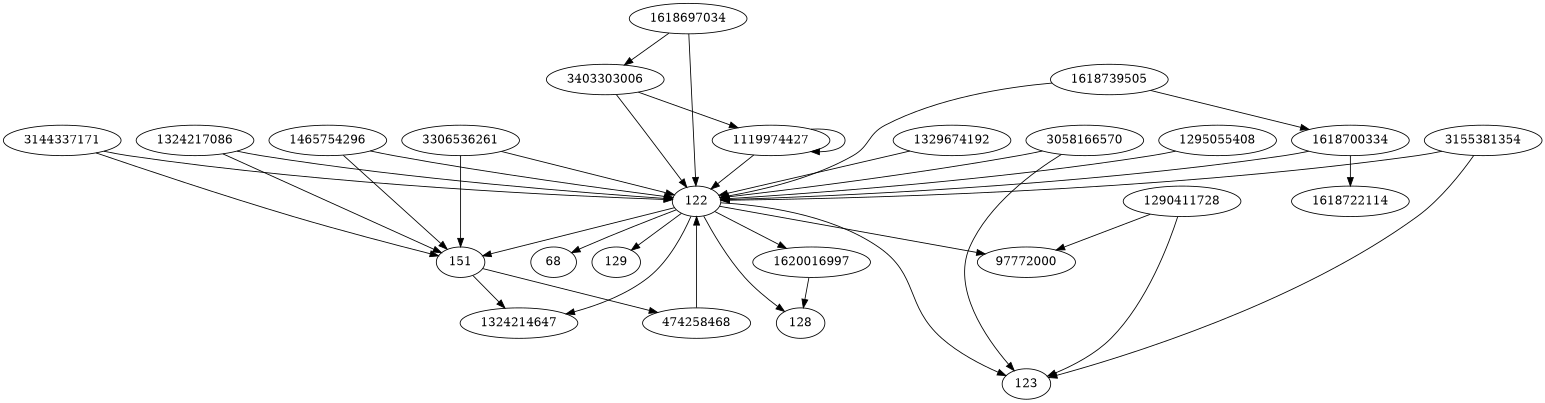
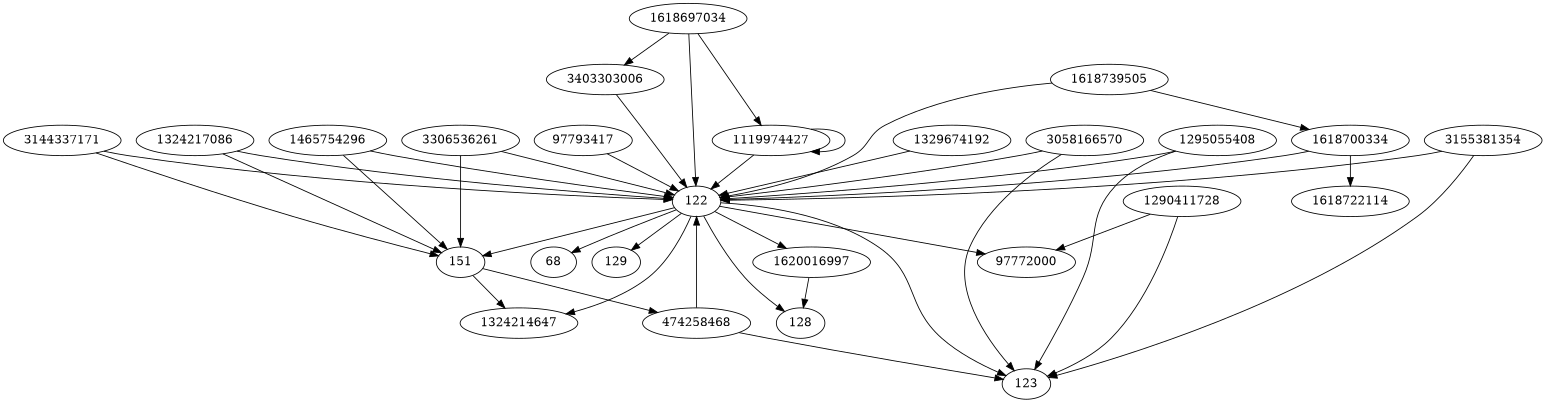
edge "3403303006" -> "1119974427": now "1618697034" -> "1119974427"
node "97793417": added
edge "1295055408" -> "123": added
edge "474258468" -> "123": added
